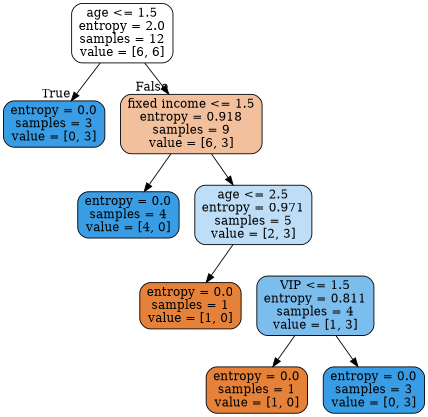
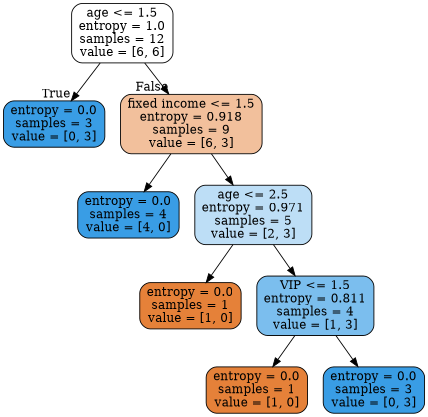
node "age <= 1.5 entropy = 2.0 samples = 12 value = [6, 6]": label "age <= 1.5 entropy = 2.0 samples = 12 value = [6, 6]" -> "age <= 1.5 entropy = 1.0 samples = 12 value = [6, 6]"
edge "age <= 2.5 entropy = 0.971 samples = 5 value = [2, 3]" -> "VIP <= 1.5 entropy = 0.811 samples = 4 value = [1, 3]": added
